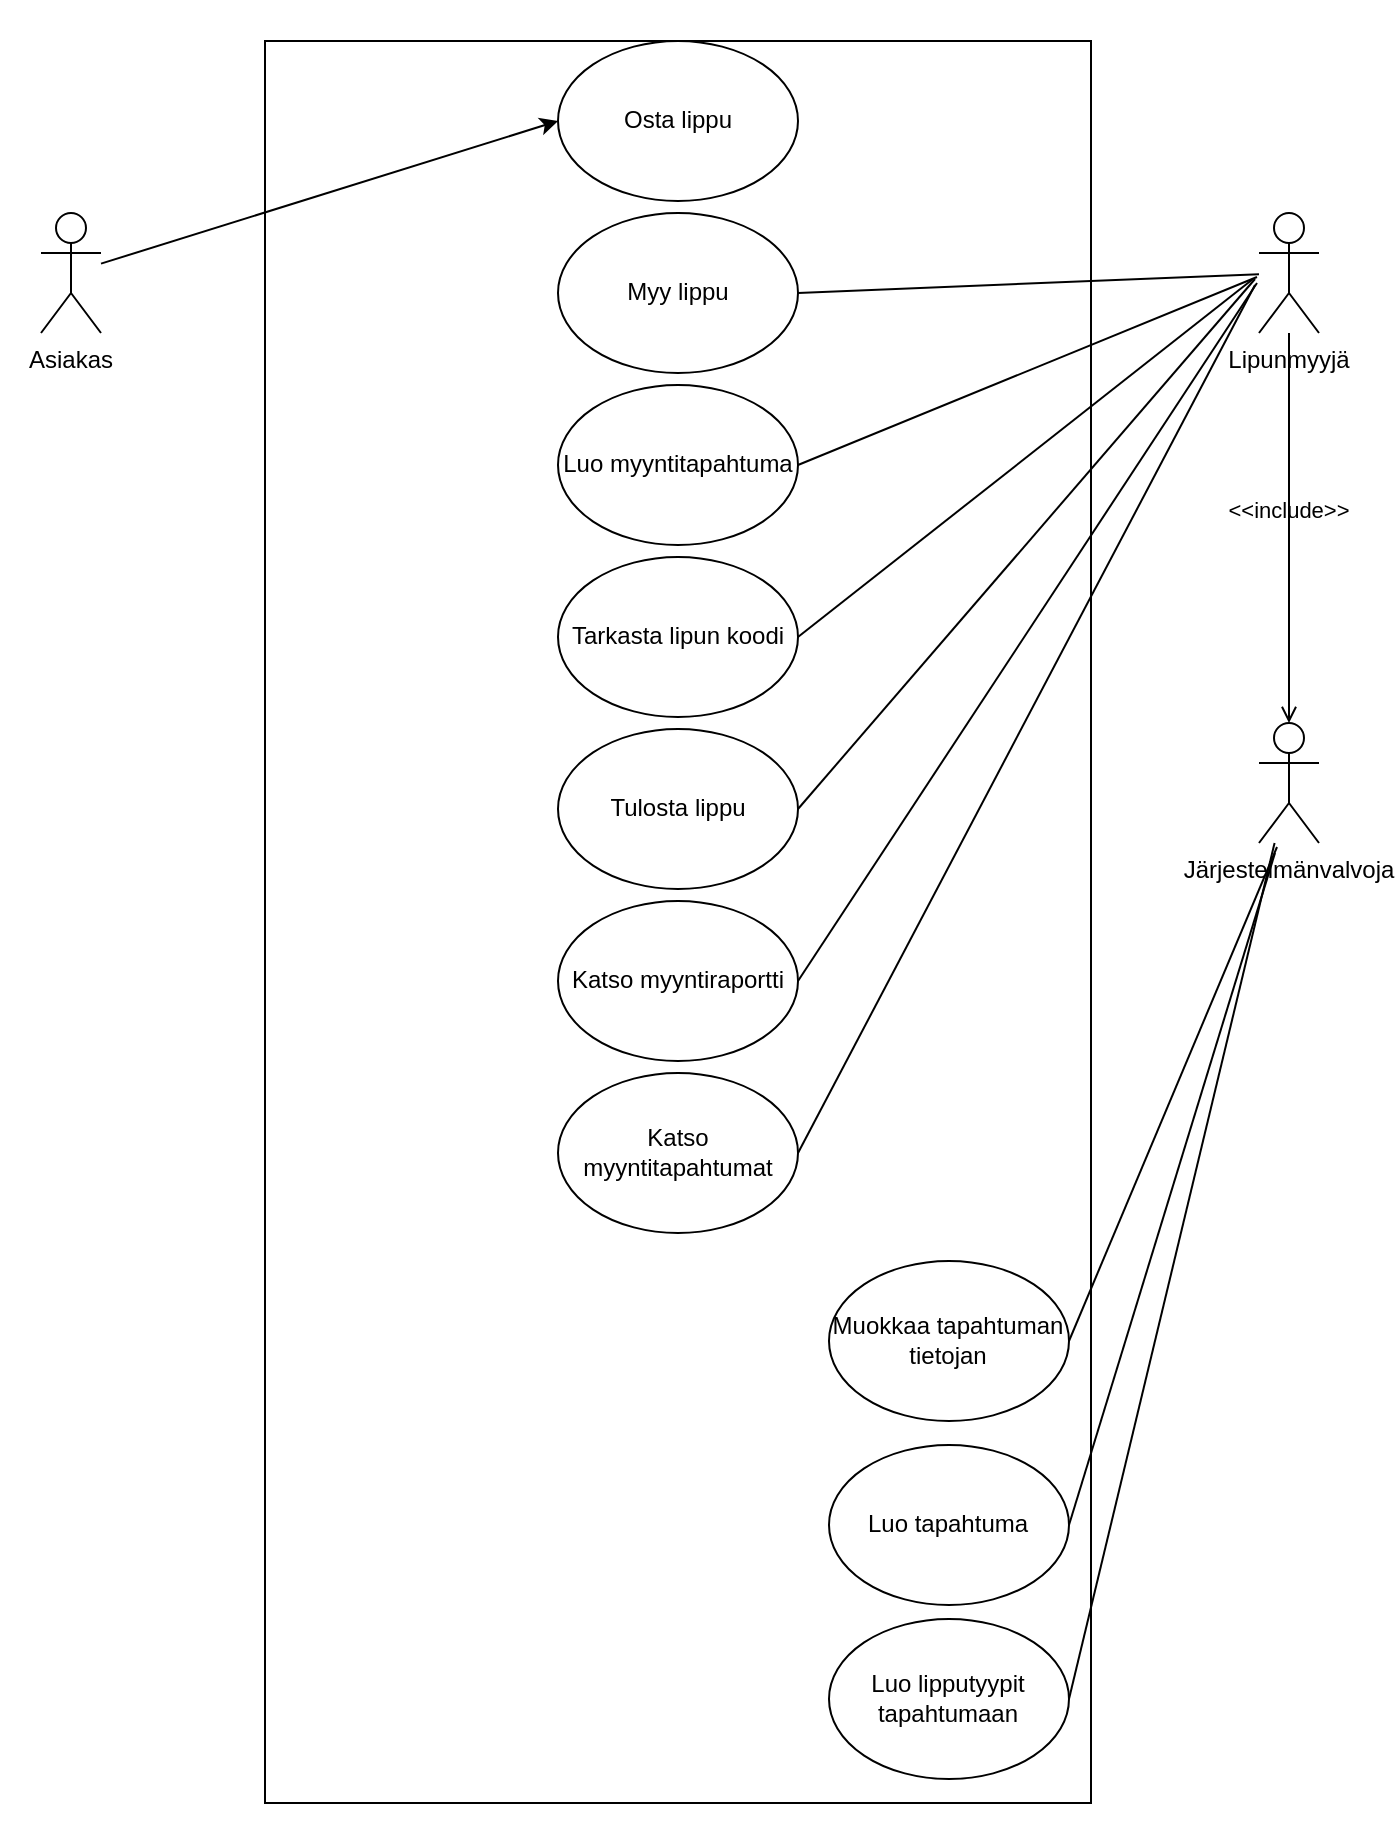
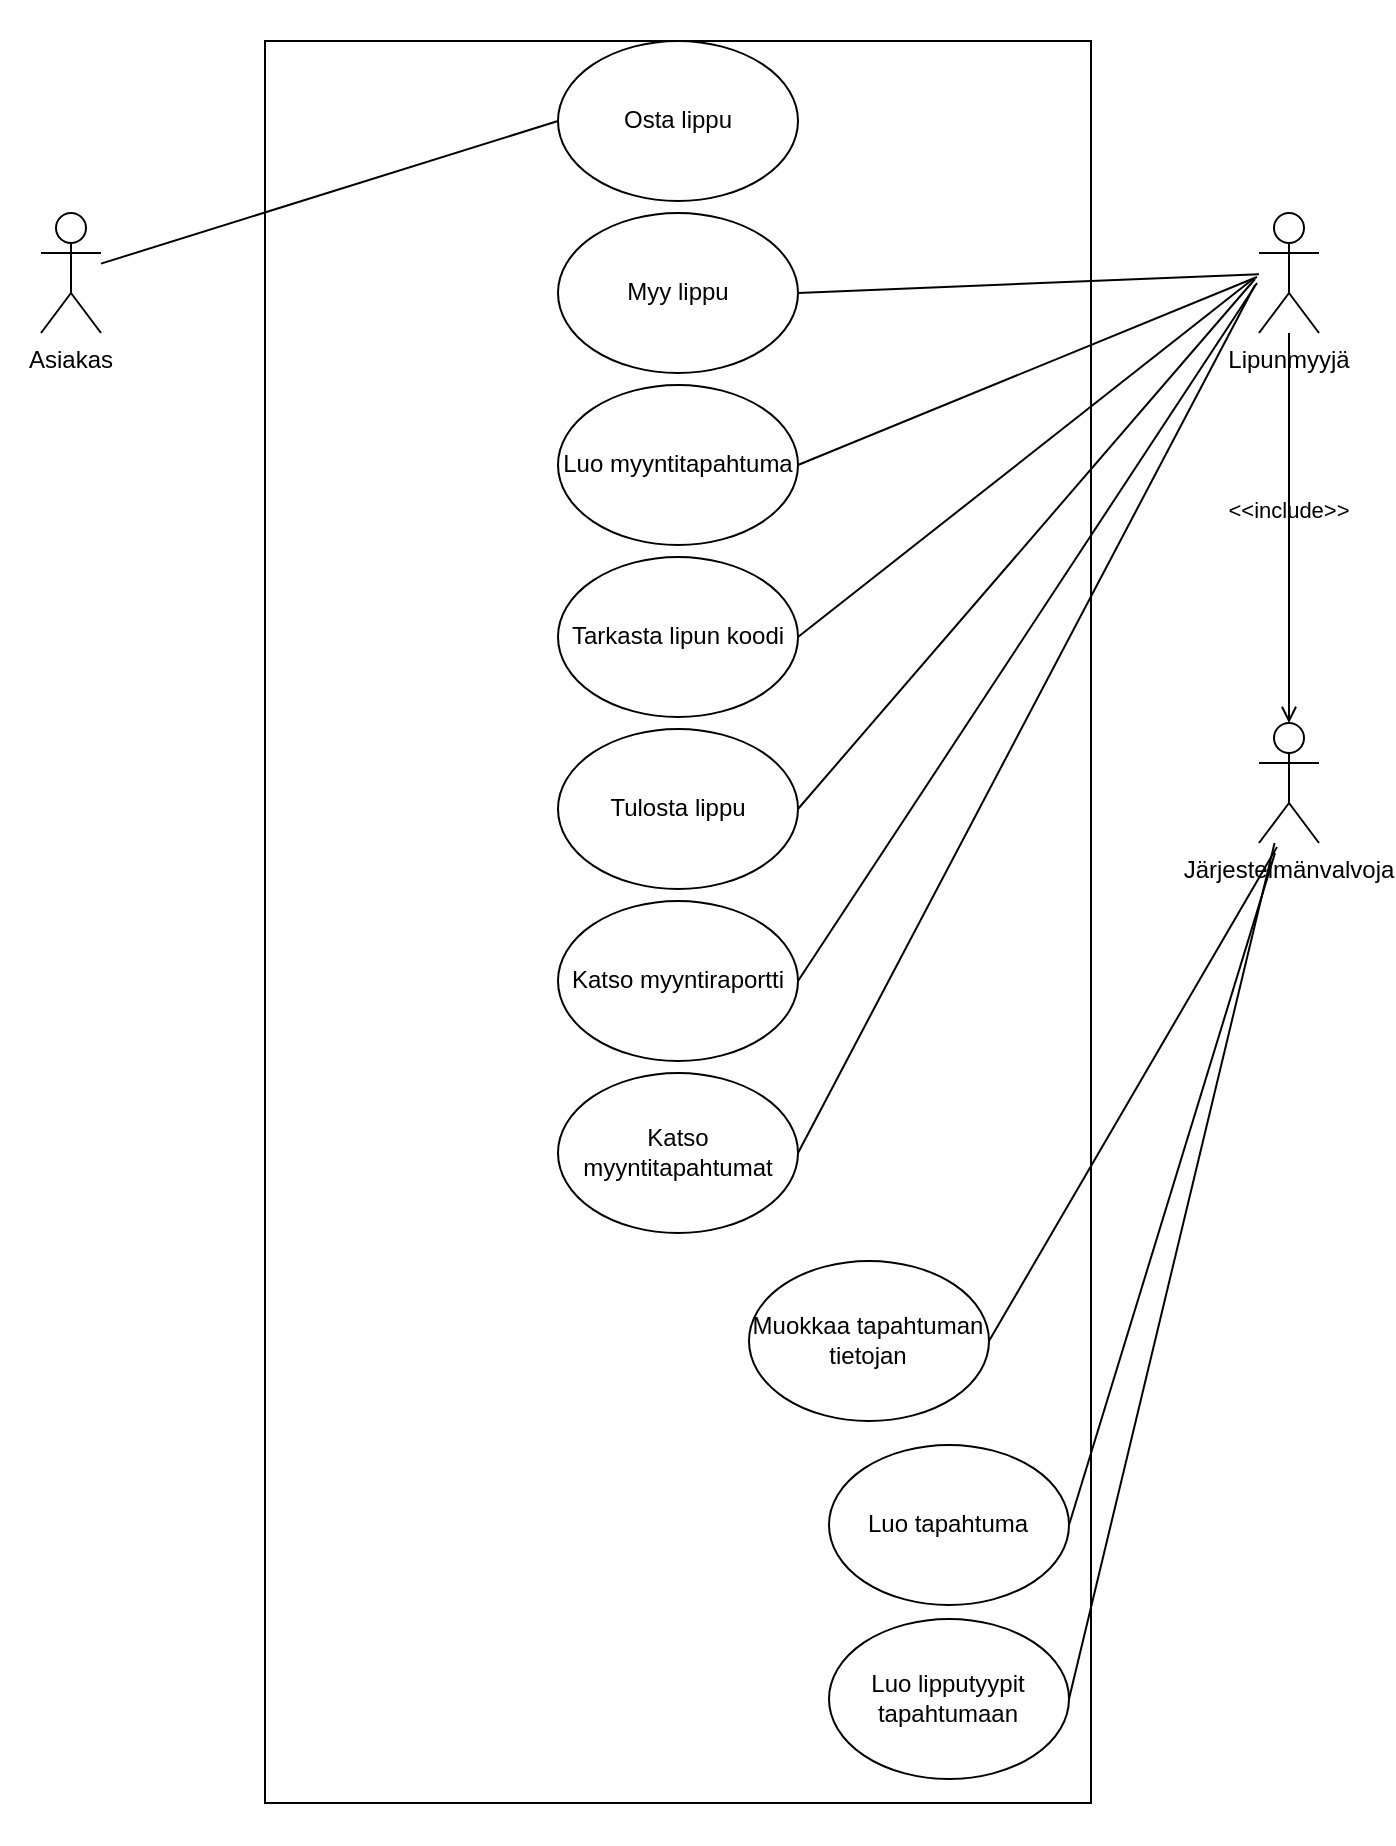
edge "Asiakas" -> "Osta lippu": arrowhead classic -> none
node "Muokkaa tapahtuman tietojan": moved (949, 1341) -> (869, 1341)
